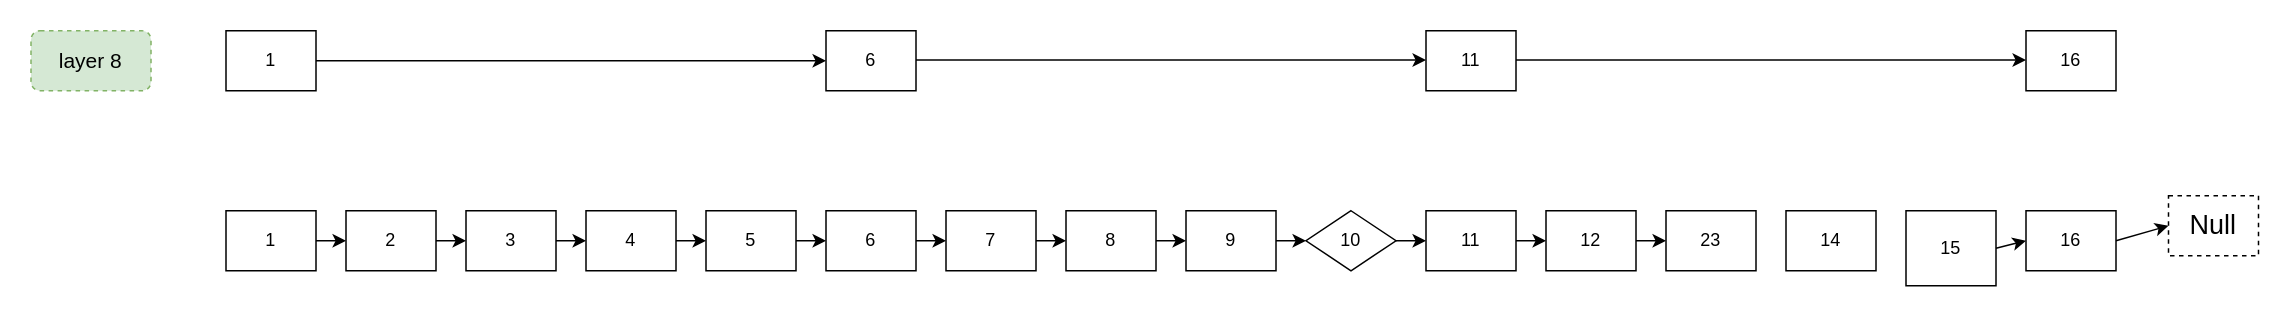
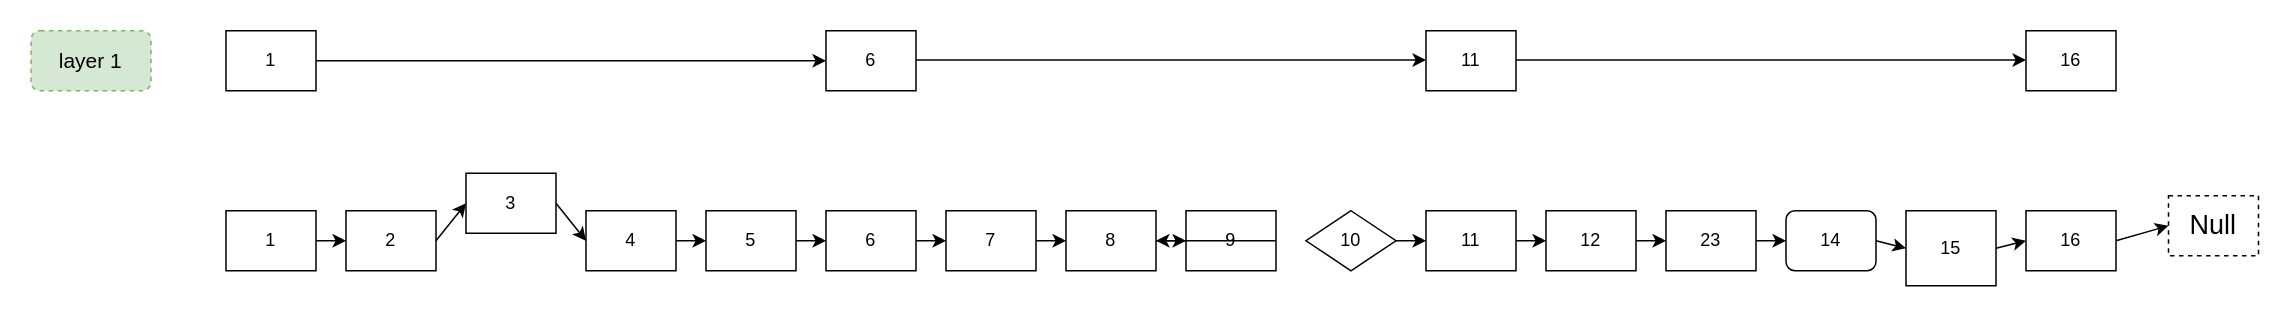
node "layer 8": label "layer 8" -> "layer 1"
node "3": moved (511, 241) -> (511, 203)
edge "9" -> "10": now "9" -> "8"
edge "23" -> "14": added
node "14": shape rectangle -> rounded rectangle
edge "14" -> "15": added
